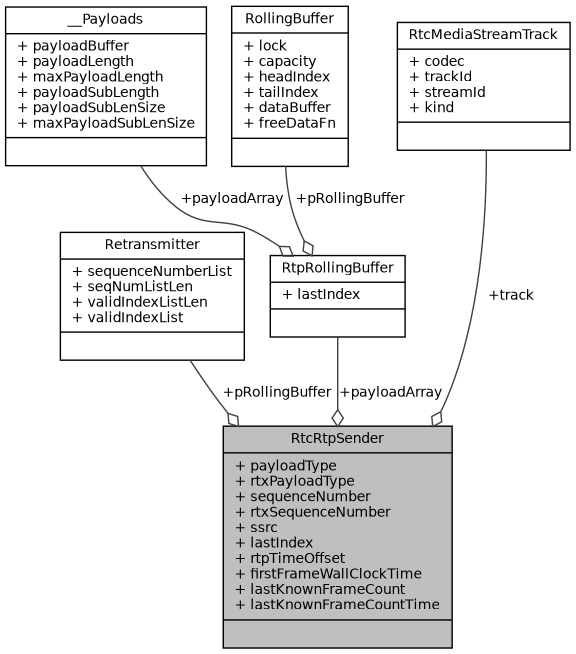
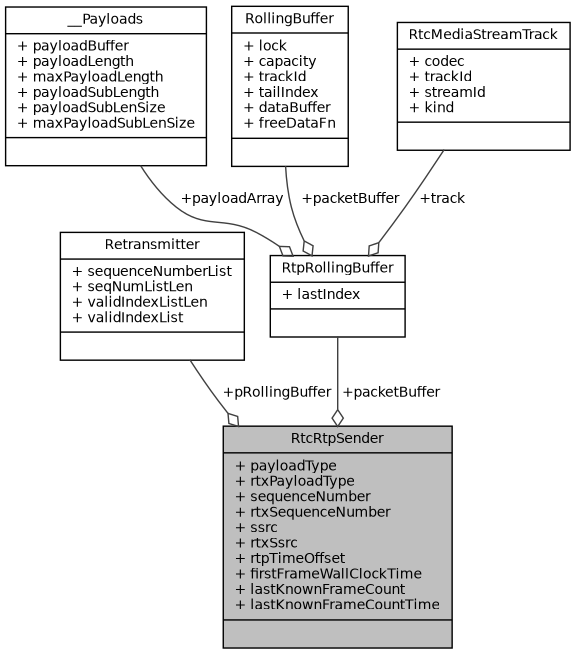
node "RollingBuffer": text "+ headIndex" -> "+ trackId"
edge "RollingBuffer" -> "RtpRollingBuffer": label " +pRollingBuffer" -> " +packetBuffer"
edge "RtcMediaStreamTrack" -> "RtcRtpSender": now "RtcMediaStreamTrack" -> "RtpRollingBuffer"
edge "RtpRollingBuffer" -> "RtcRtpSender": label " +payloadArray" -> " +packetBuffer"
node "RtcRtpSender": text "+ lastIndex" -> "+ rtxSsrc"
